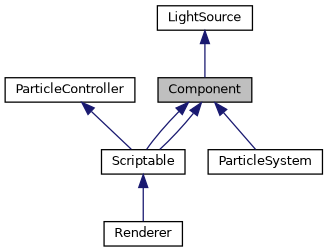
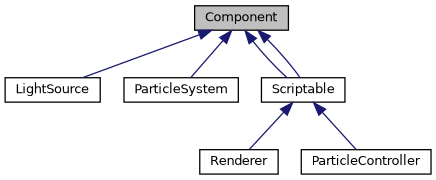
edge "Component" -> "LightSource": reversed
edge "Scriptable" -> "ParticleController": reversed
